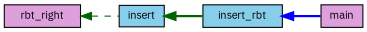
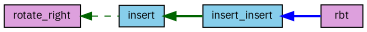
node "rbt_right": label "rbt_right" -> "rotate_right"
node "insert_rbt": label "insert_rbt" -> "insert_insert"
node "main": label "main" -> "rbt"
